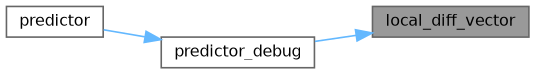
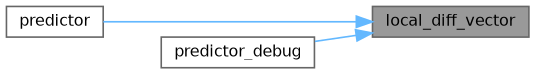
edge "predictor" -> "predictor_debug": now "predictor" -> "local_diff_vector"
